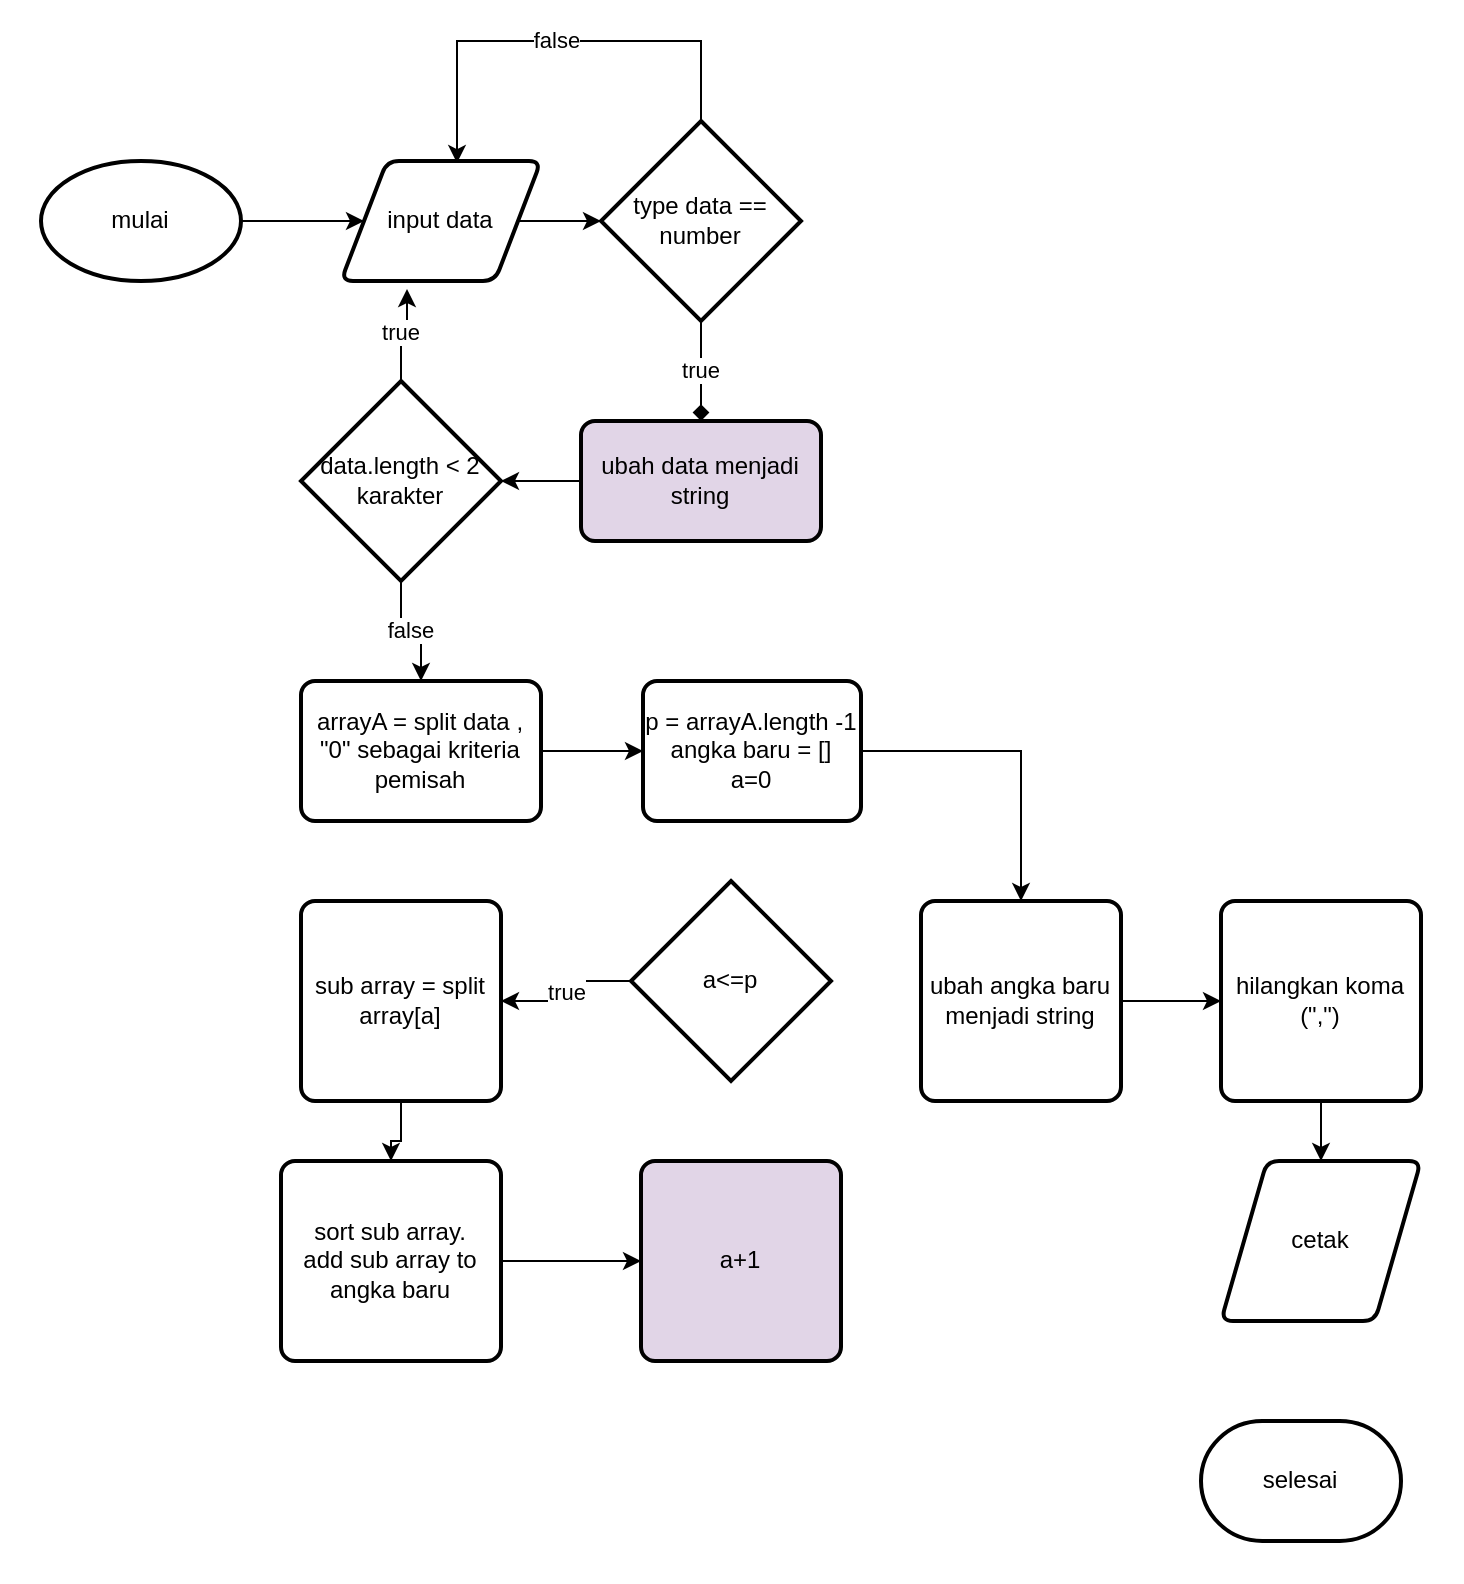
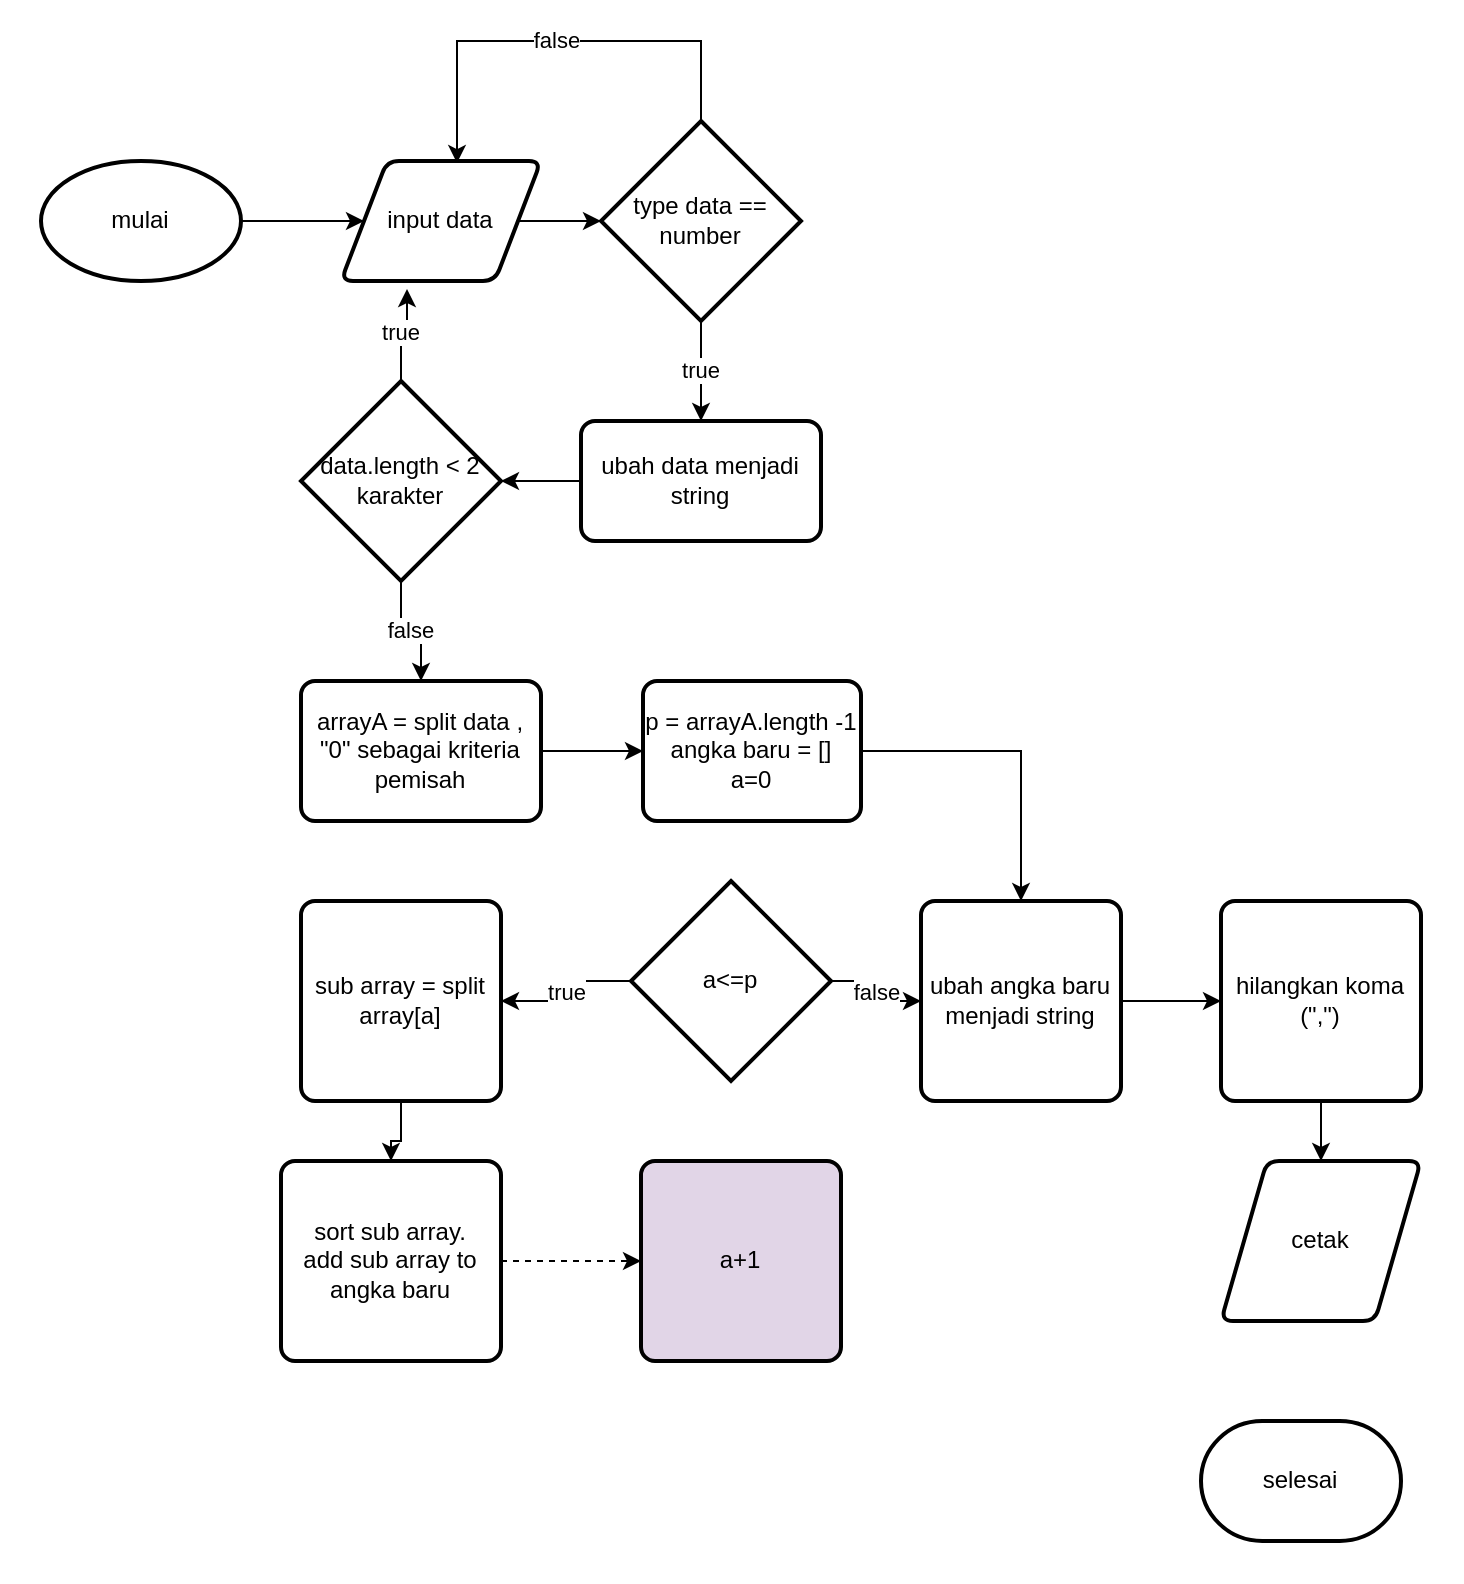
edge "type data == number" -> "ubah data menjadi string": arrowhead diamond -> classic
node "ubah data menjadi string": fillcolor #e1d5e7 -> #ffffff
edge "a<=p" -> "ubah angka baru menjadi string": added, label "false"
edge "sort sub array. add sub array to angka baru" -> "a+1": style solid -> dashed
